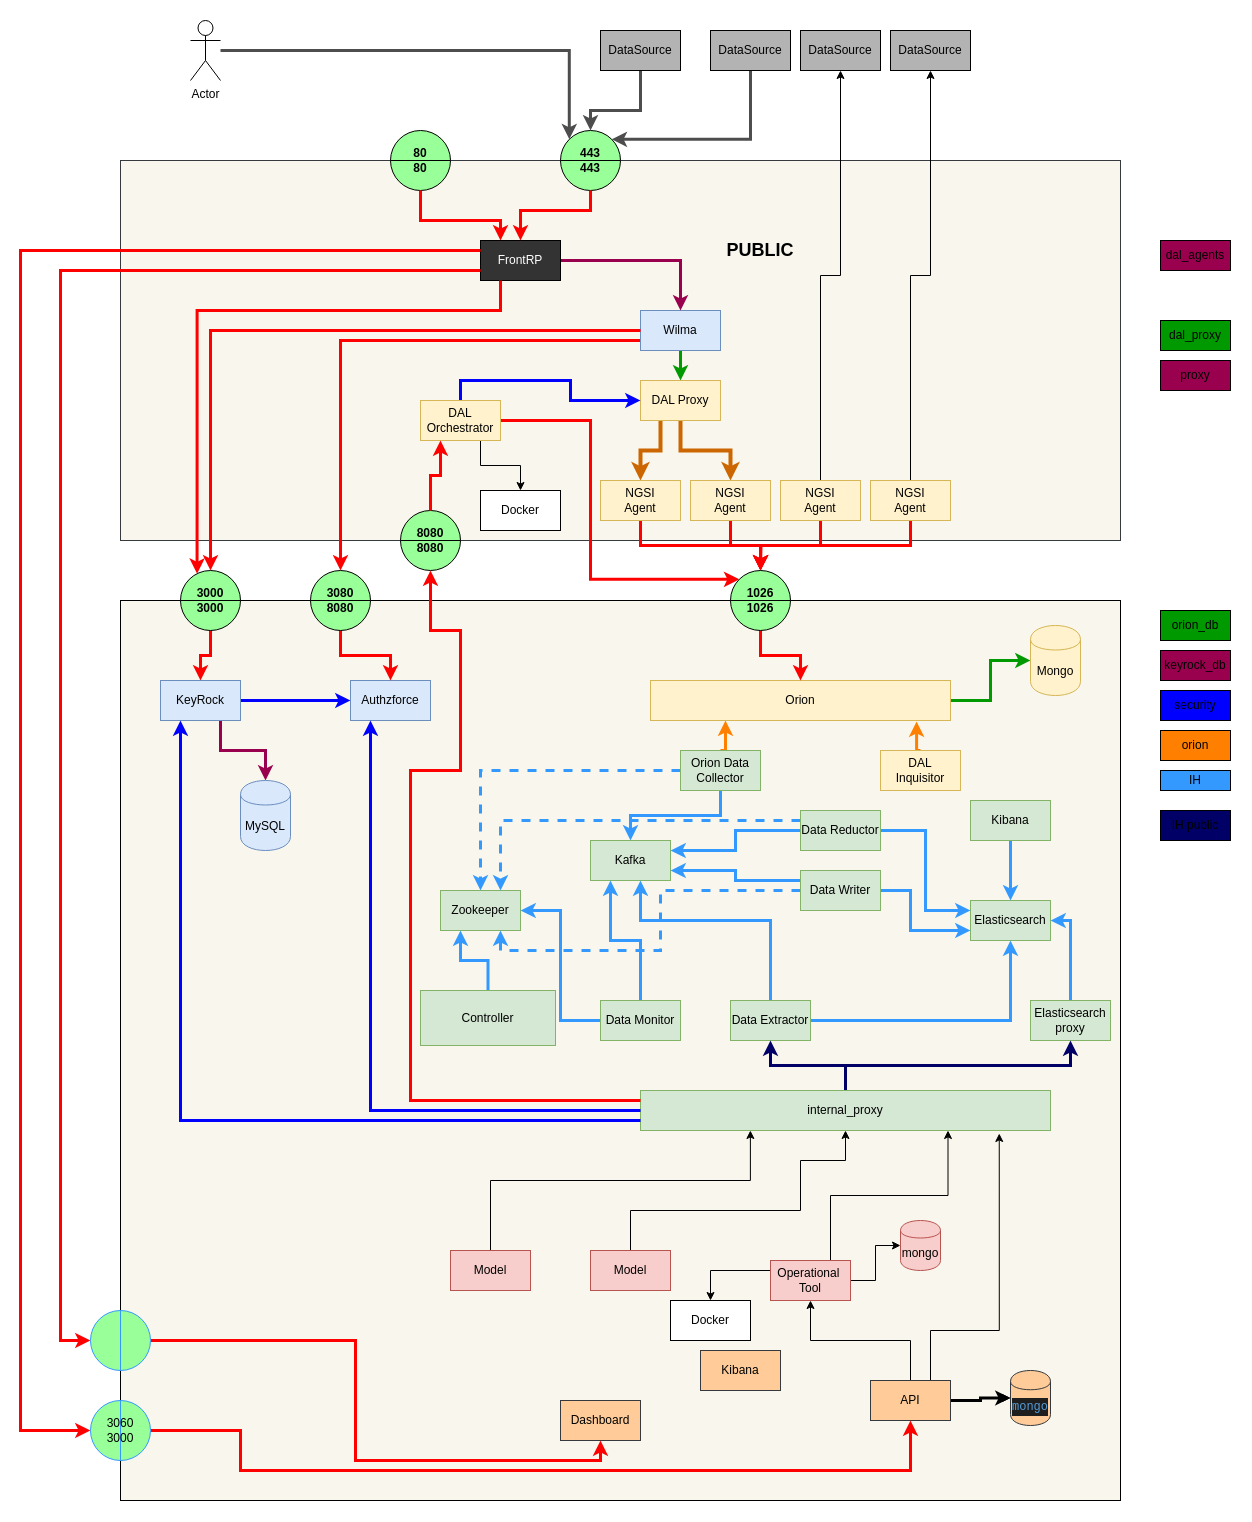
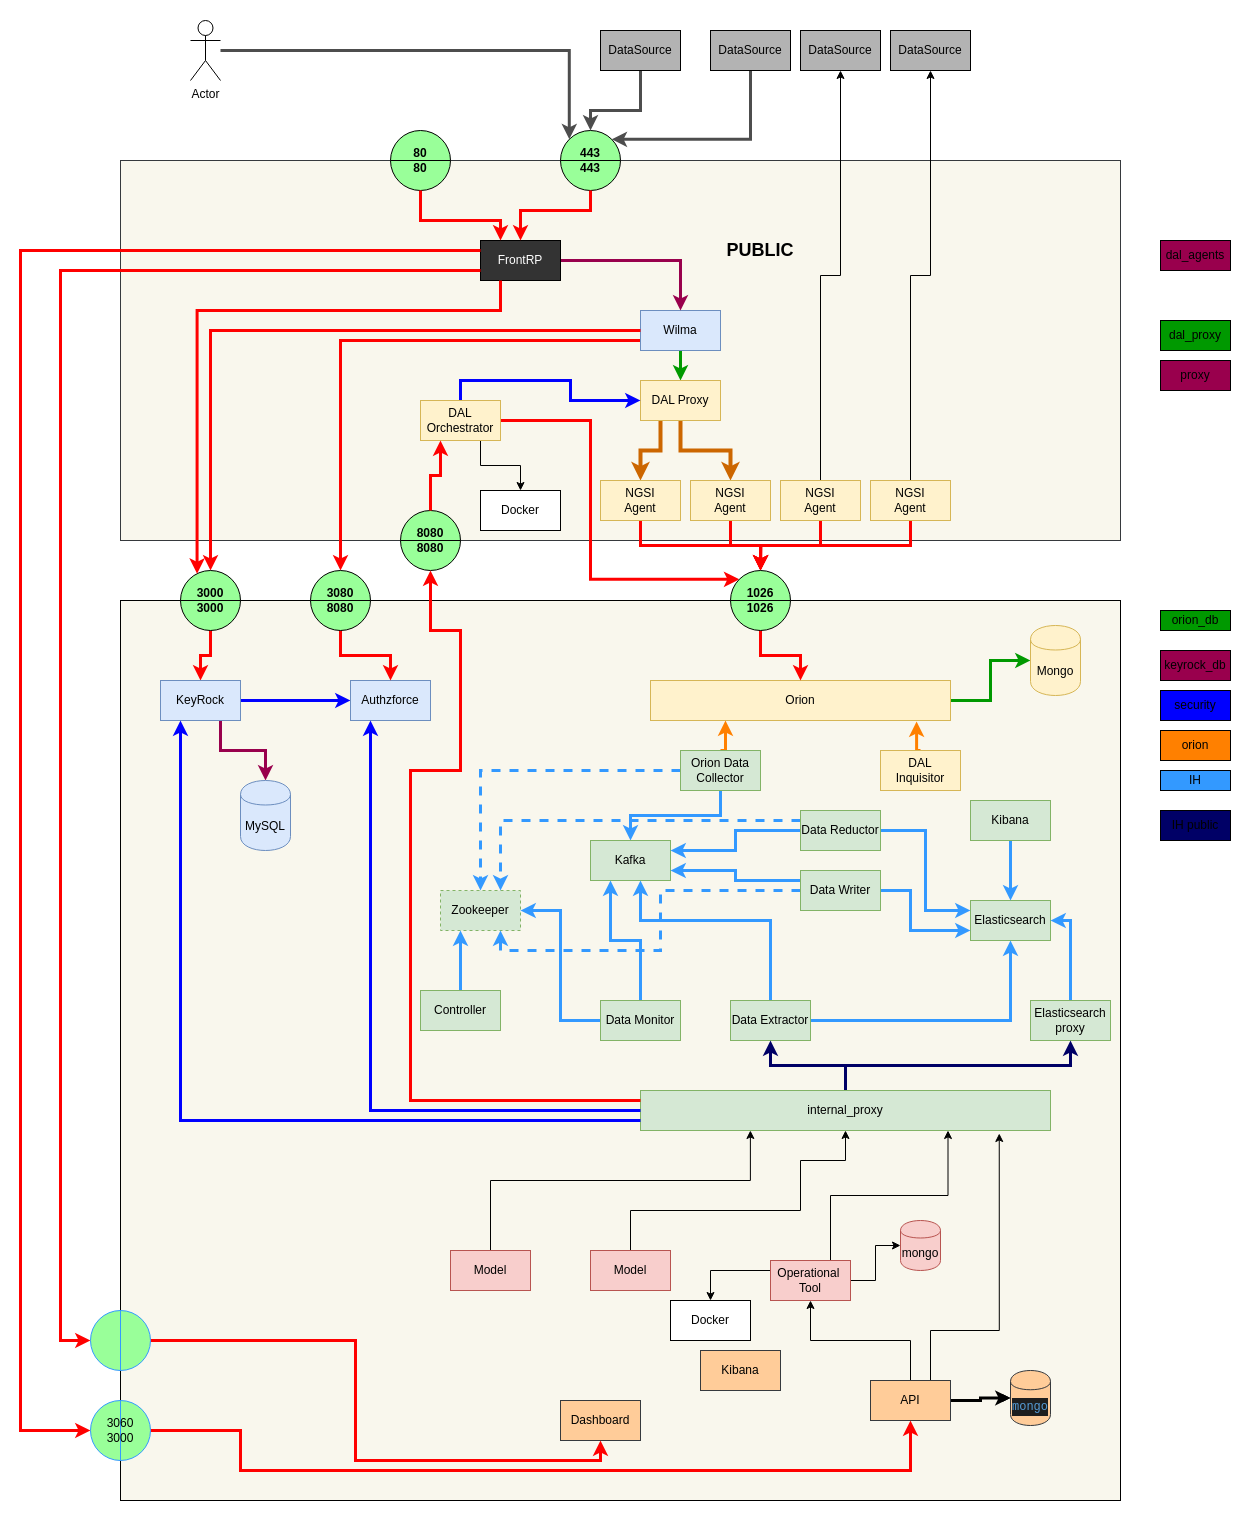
node "orion_db": size 70x30 -> 70x20
node "Zookeeper": style solid -> dashed
node "Controller": size 135x55 -> 80x40
